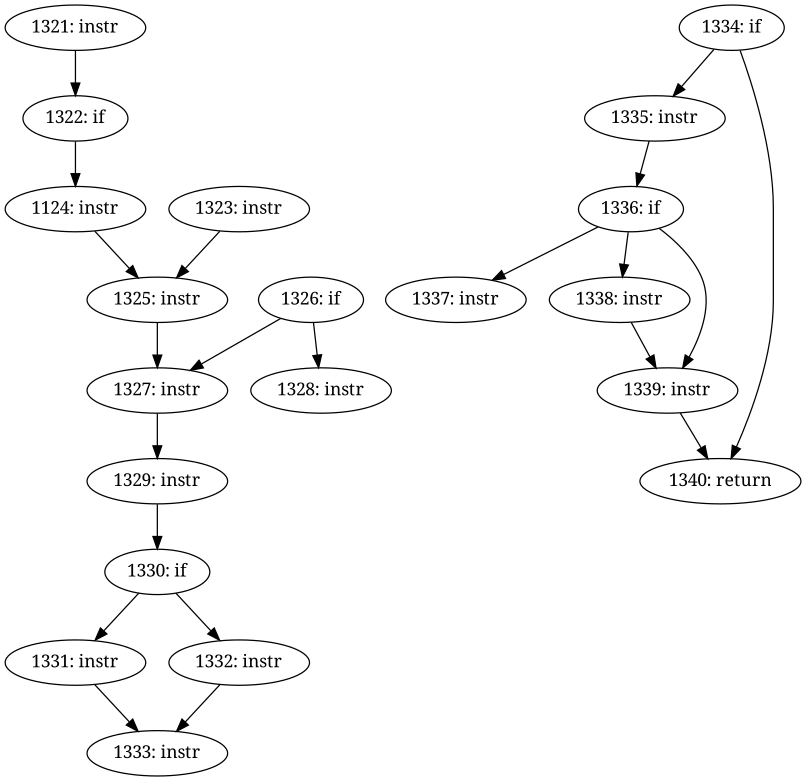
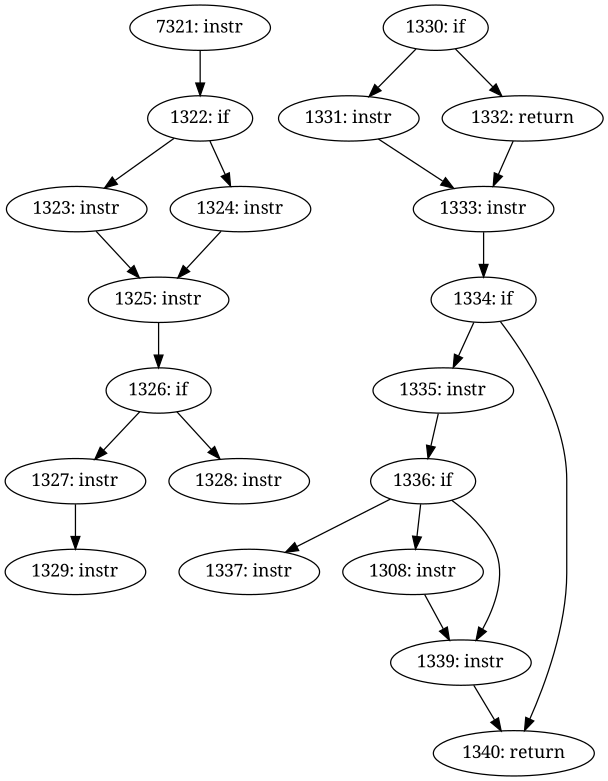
node "1321: instr": label "1321: instr" -> "7321: instr"
edge "1322: if" -> "1323: instr": added
node "1124: instr": label "1124: instr" -> "1324: instr"
edge "1333: instr" -> "1334: if": added
node "1338: instr": label "1338: instr" -> "1308: instr"
edge "1325: instr" -> "1327: instr": now "1325: instr" -> "1326: if"
edge "1329: instr" -> "1330: if": removed
node "1332: instr": label "1332: instr" -> "1332: return"
